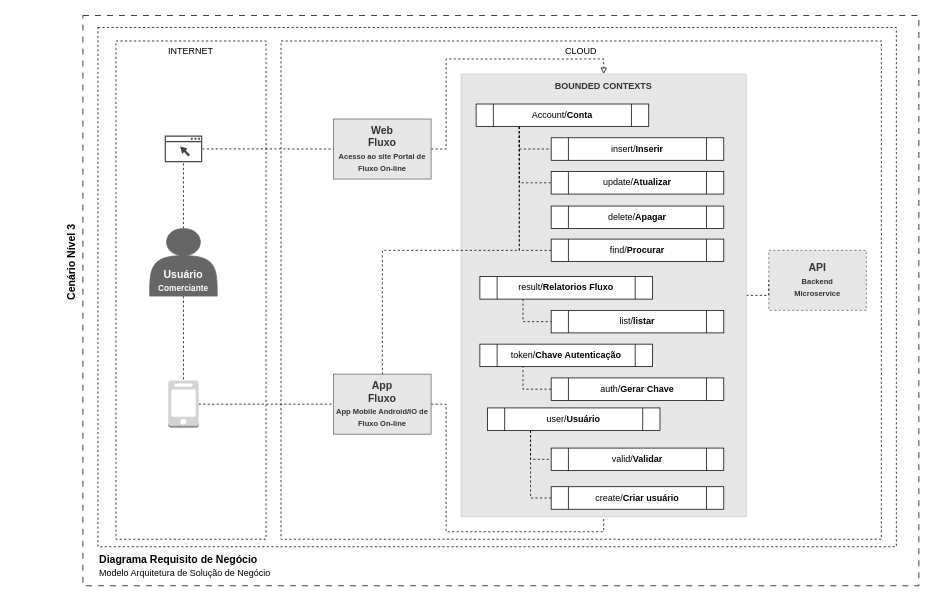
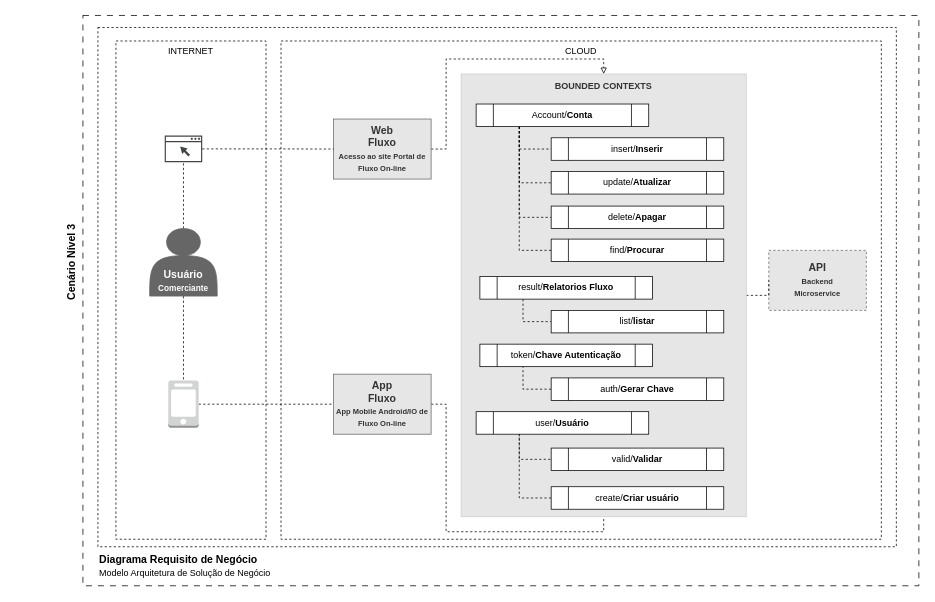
edge "Account/Conta" -- "App Fluxo App Mobile Android/IO de Fluxo On-line": now "Account/Conta" -- "delete/Apagar"
node "user/Usuário": moved (573, 419) -> (562, 423)
